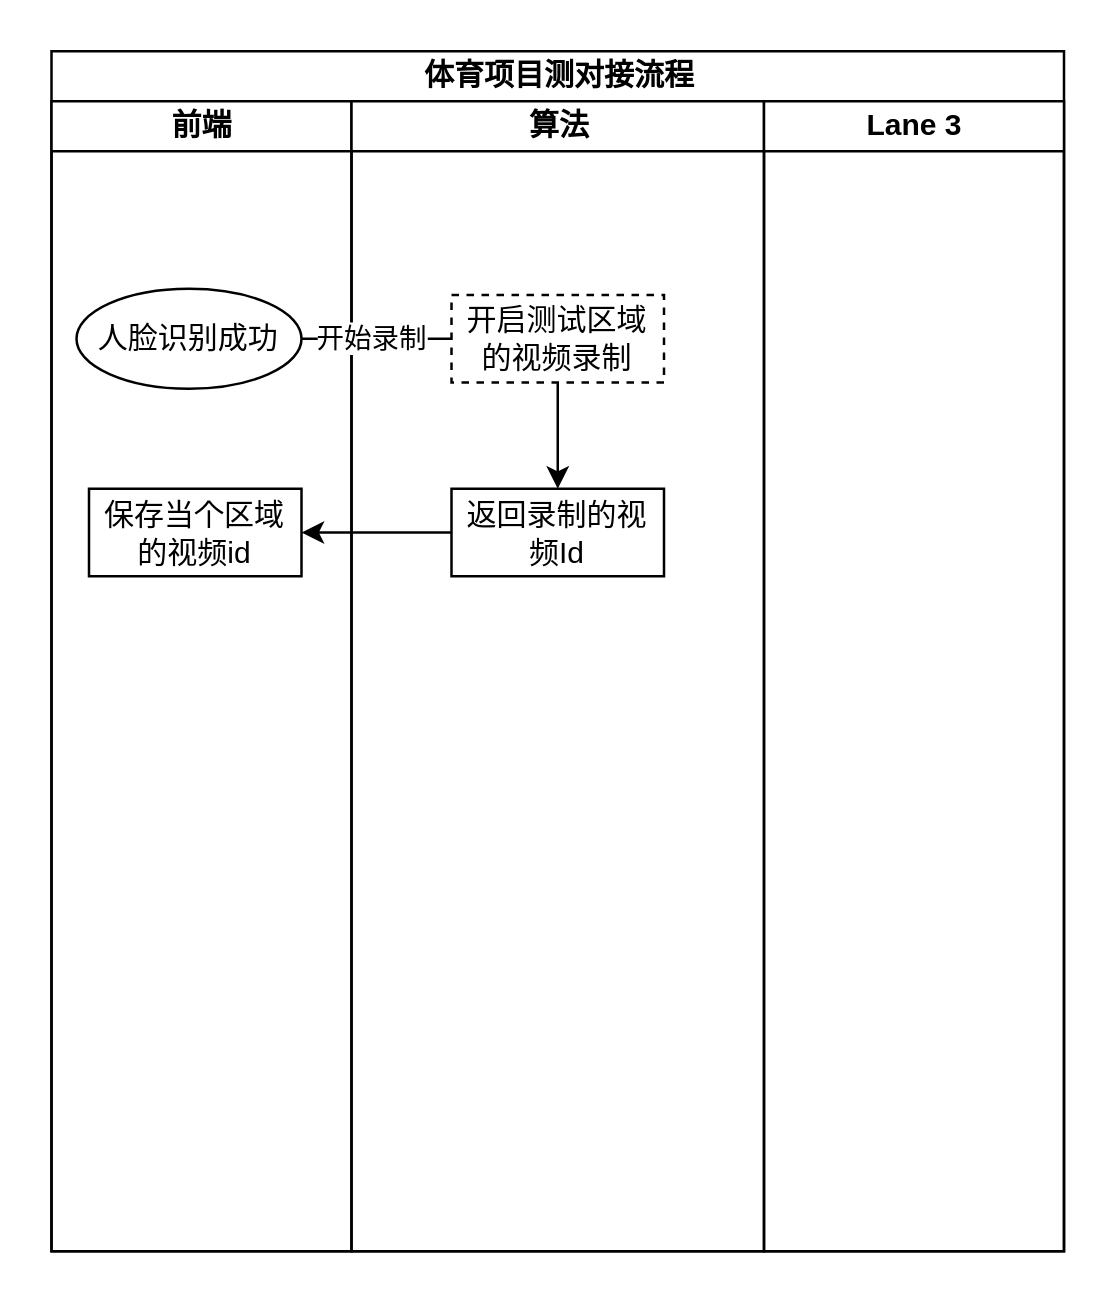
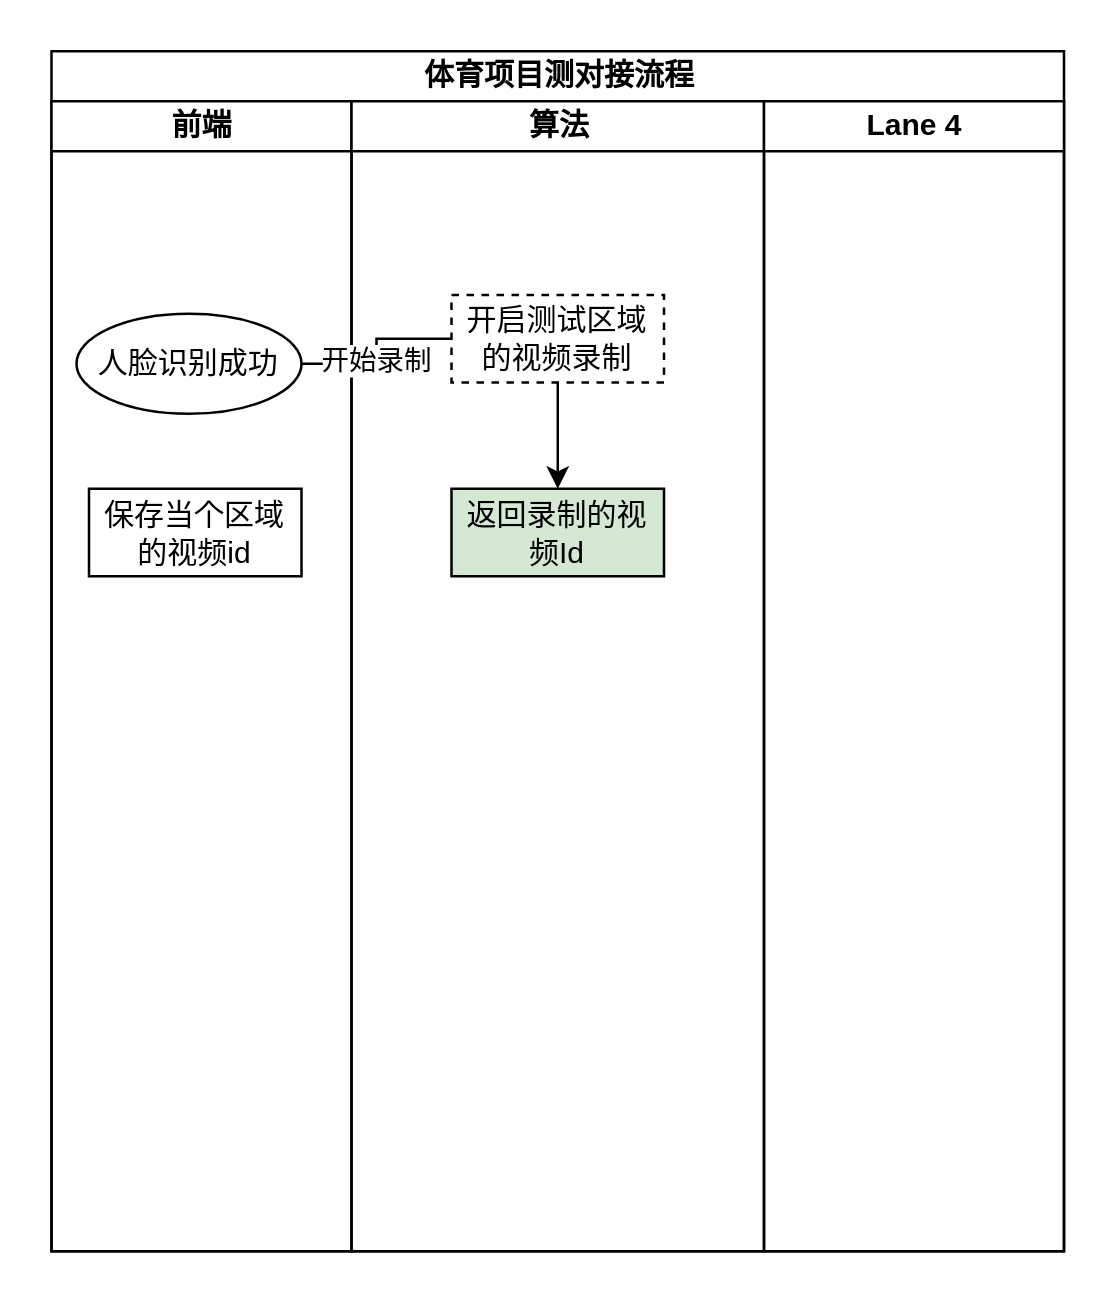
node "Lane 3": label "Lane 3" -> "Lane 4"
node "人脸识别成功": moved (189, 339) -> (189, 364)
edge "返回录制的视频Id" -> "保存当个区域的视频id": removed
node "返回录制的视频Id": fillcolor #ffffff -> #d5e8d4
